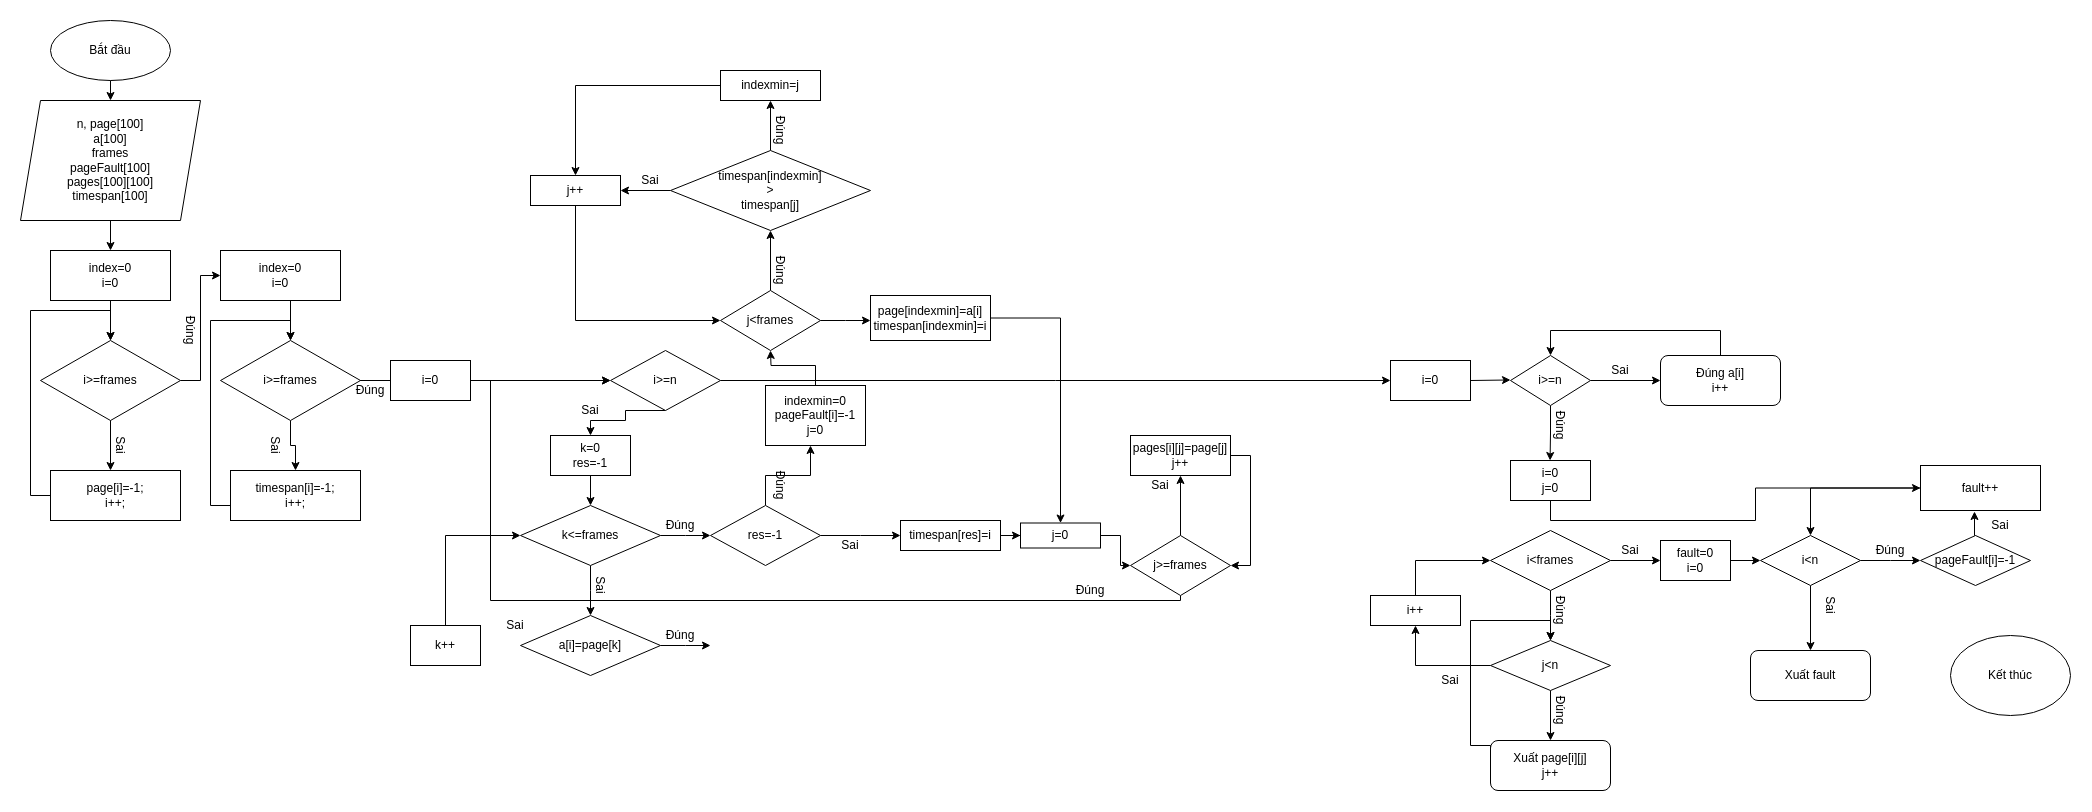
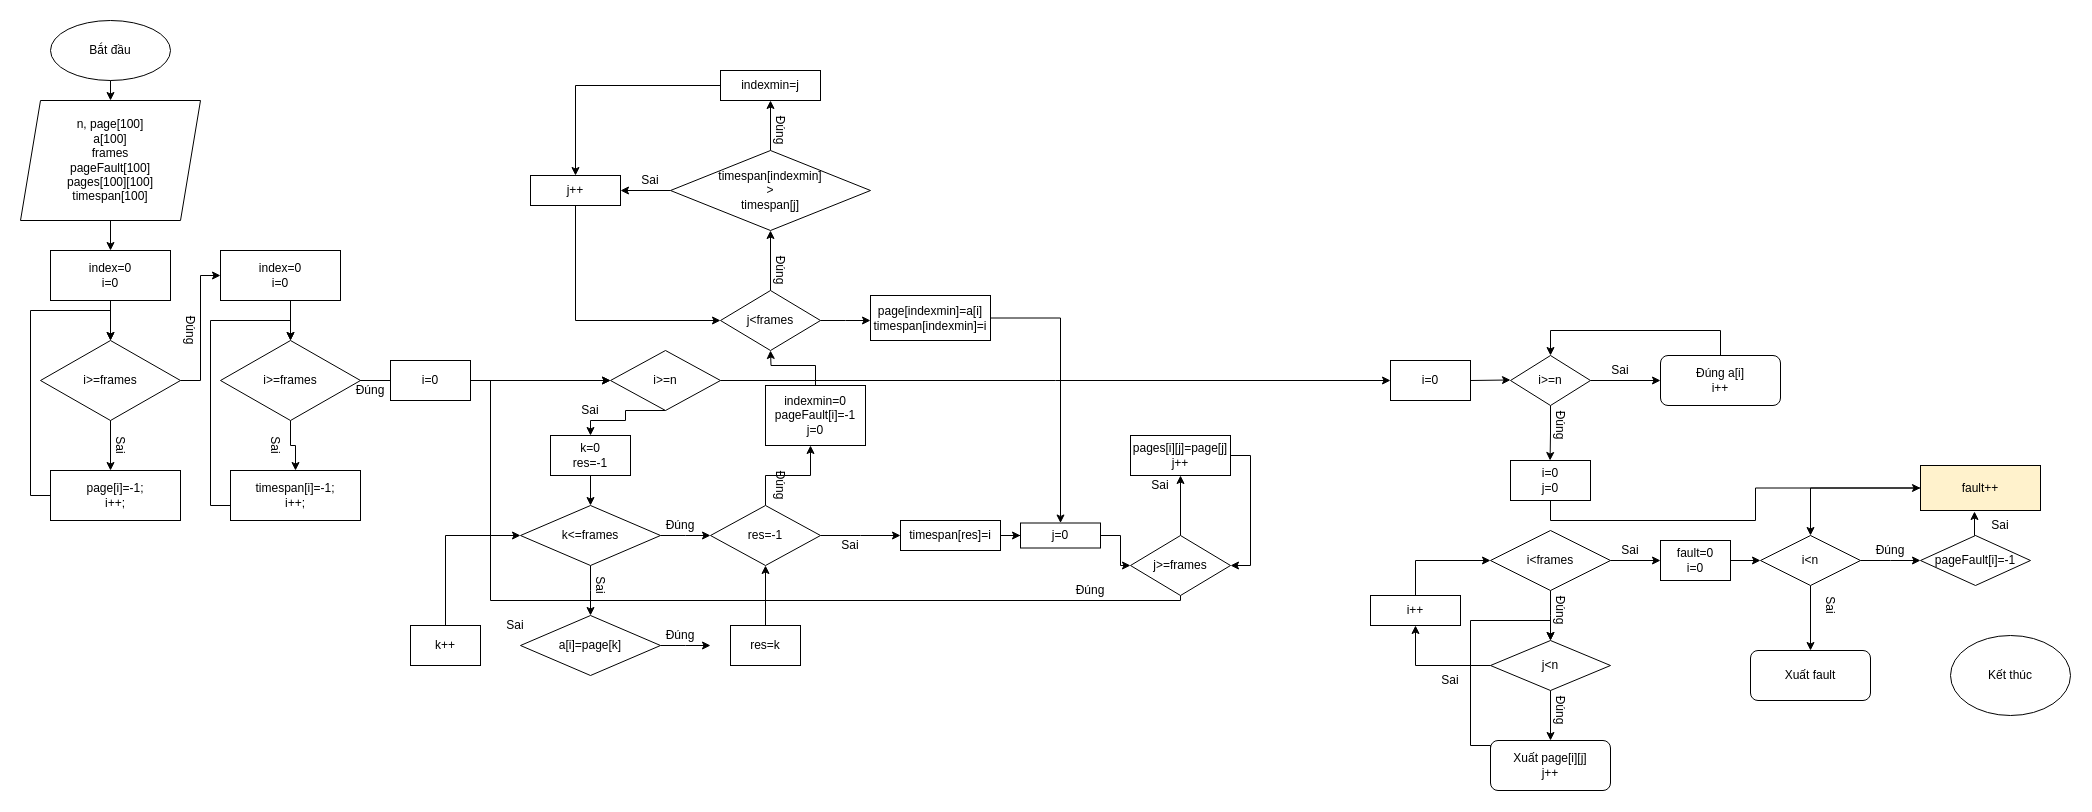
node "fault++": fillcolor #ffffff -> #fff2cc
edge "res=k" -> "res=-1": added
node "res=k": added
